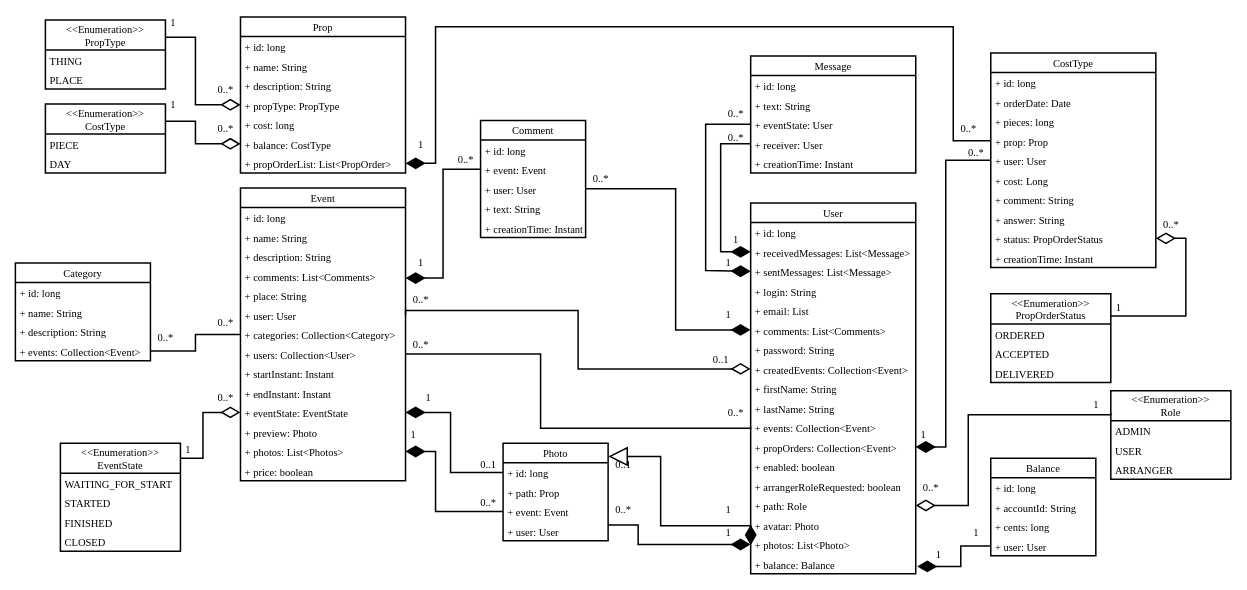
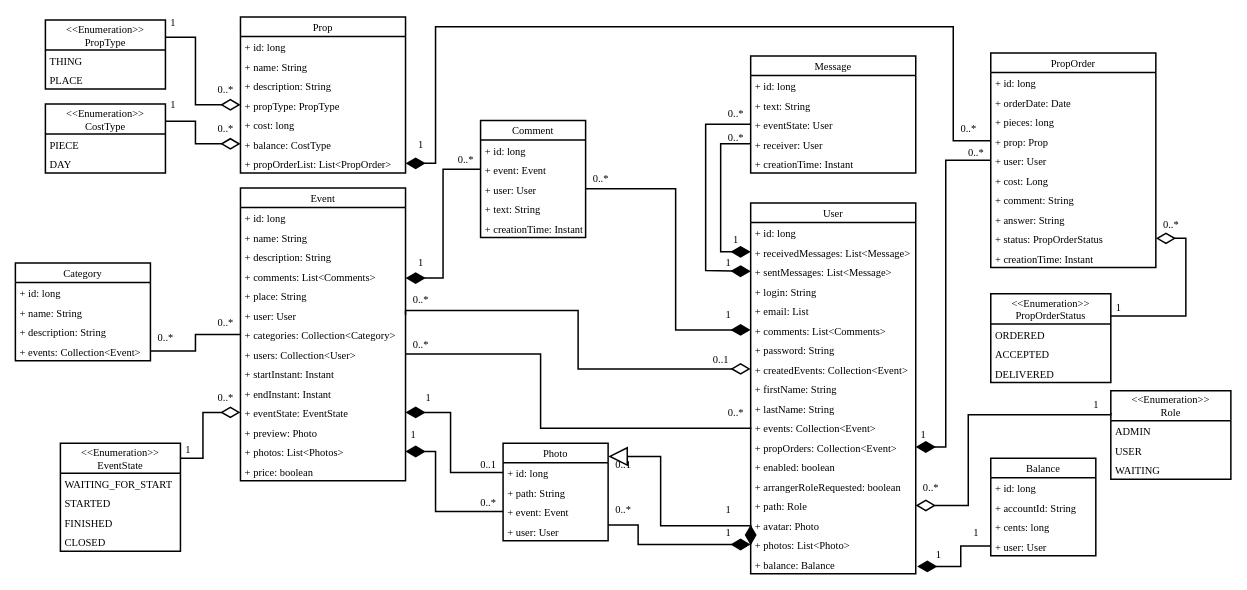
node "CostType": label "CostType" -> "PropOrder"
node "ARRANGER": label "ARRANGER" -> "WAITING"
node "+ path: Prop": label "+ path: Prop" -> "+ path: String"
